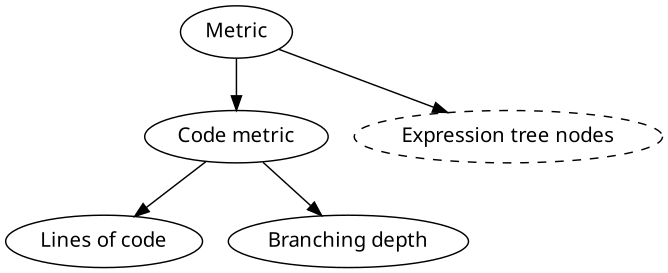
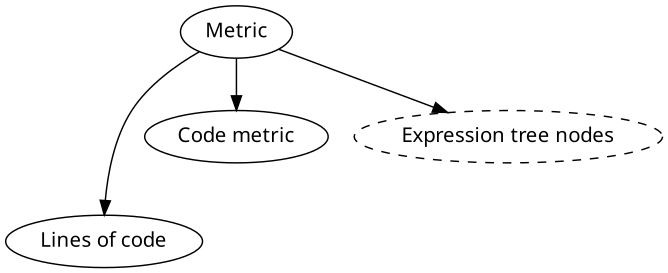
edge "Code metric" -> "Lines of code": now "Metric" -> "Lines of code"
node "Branching depth": removed
